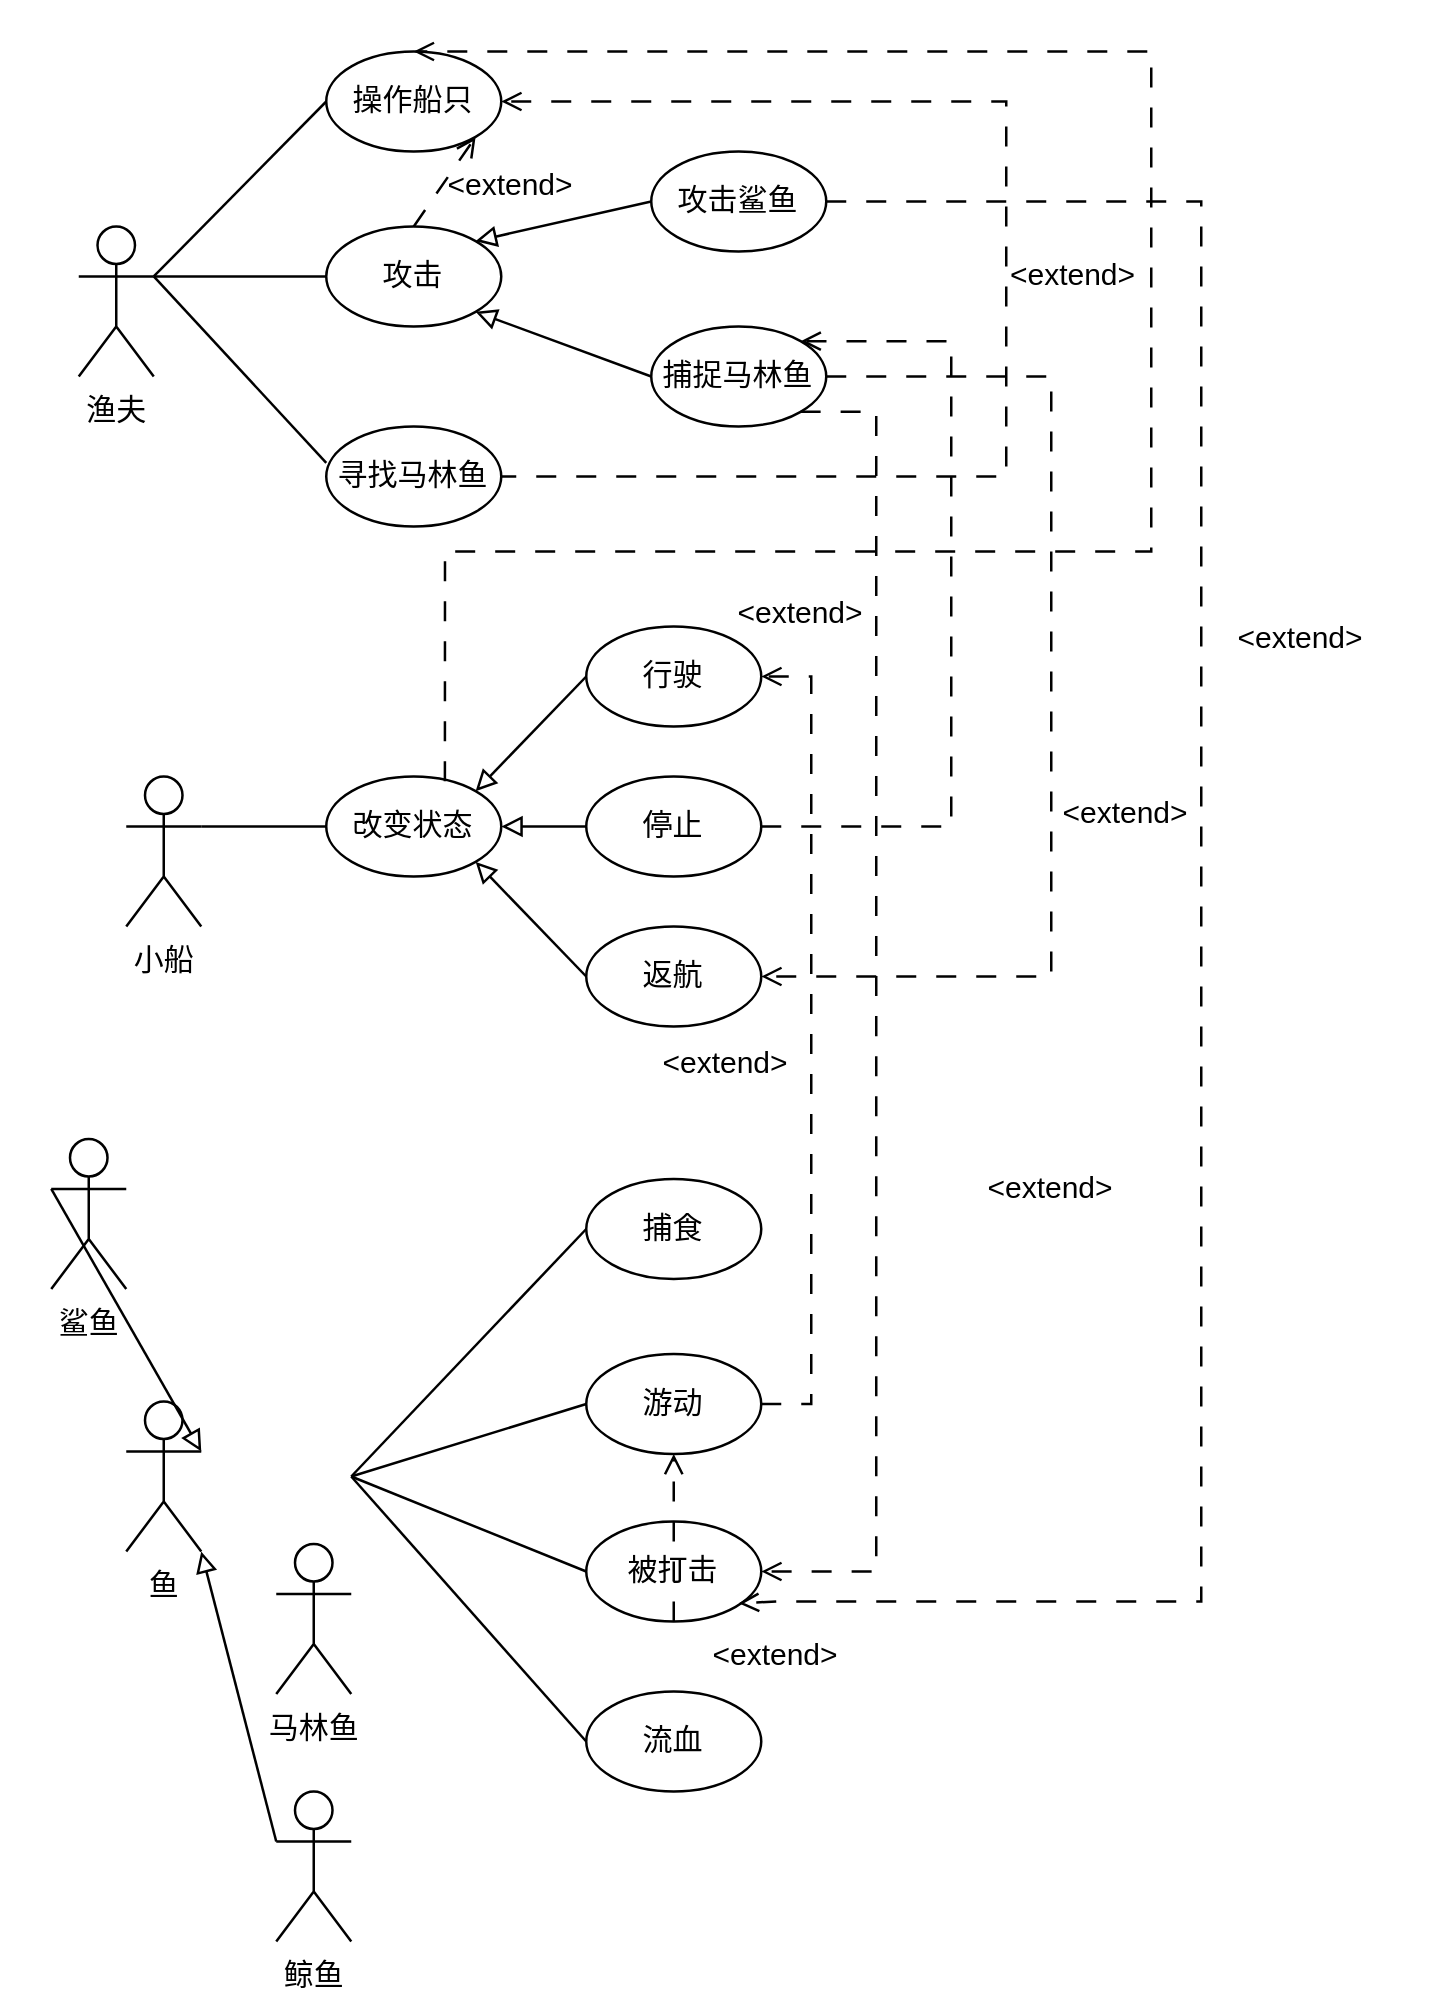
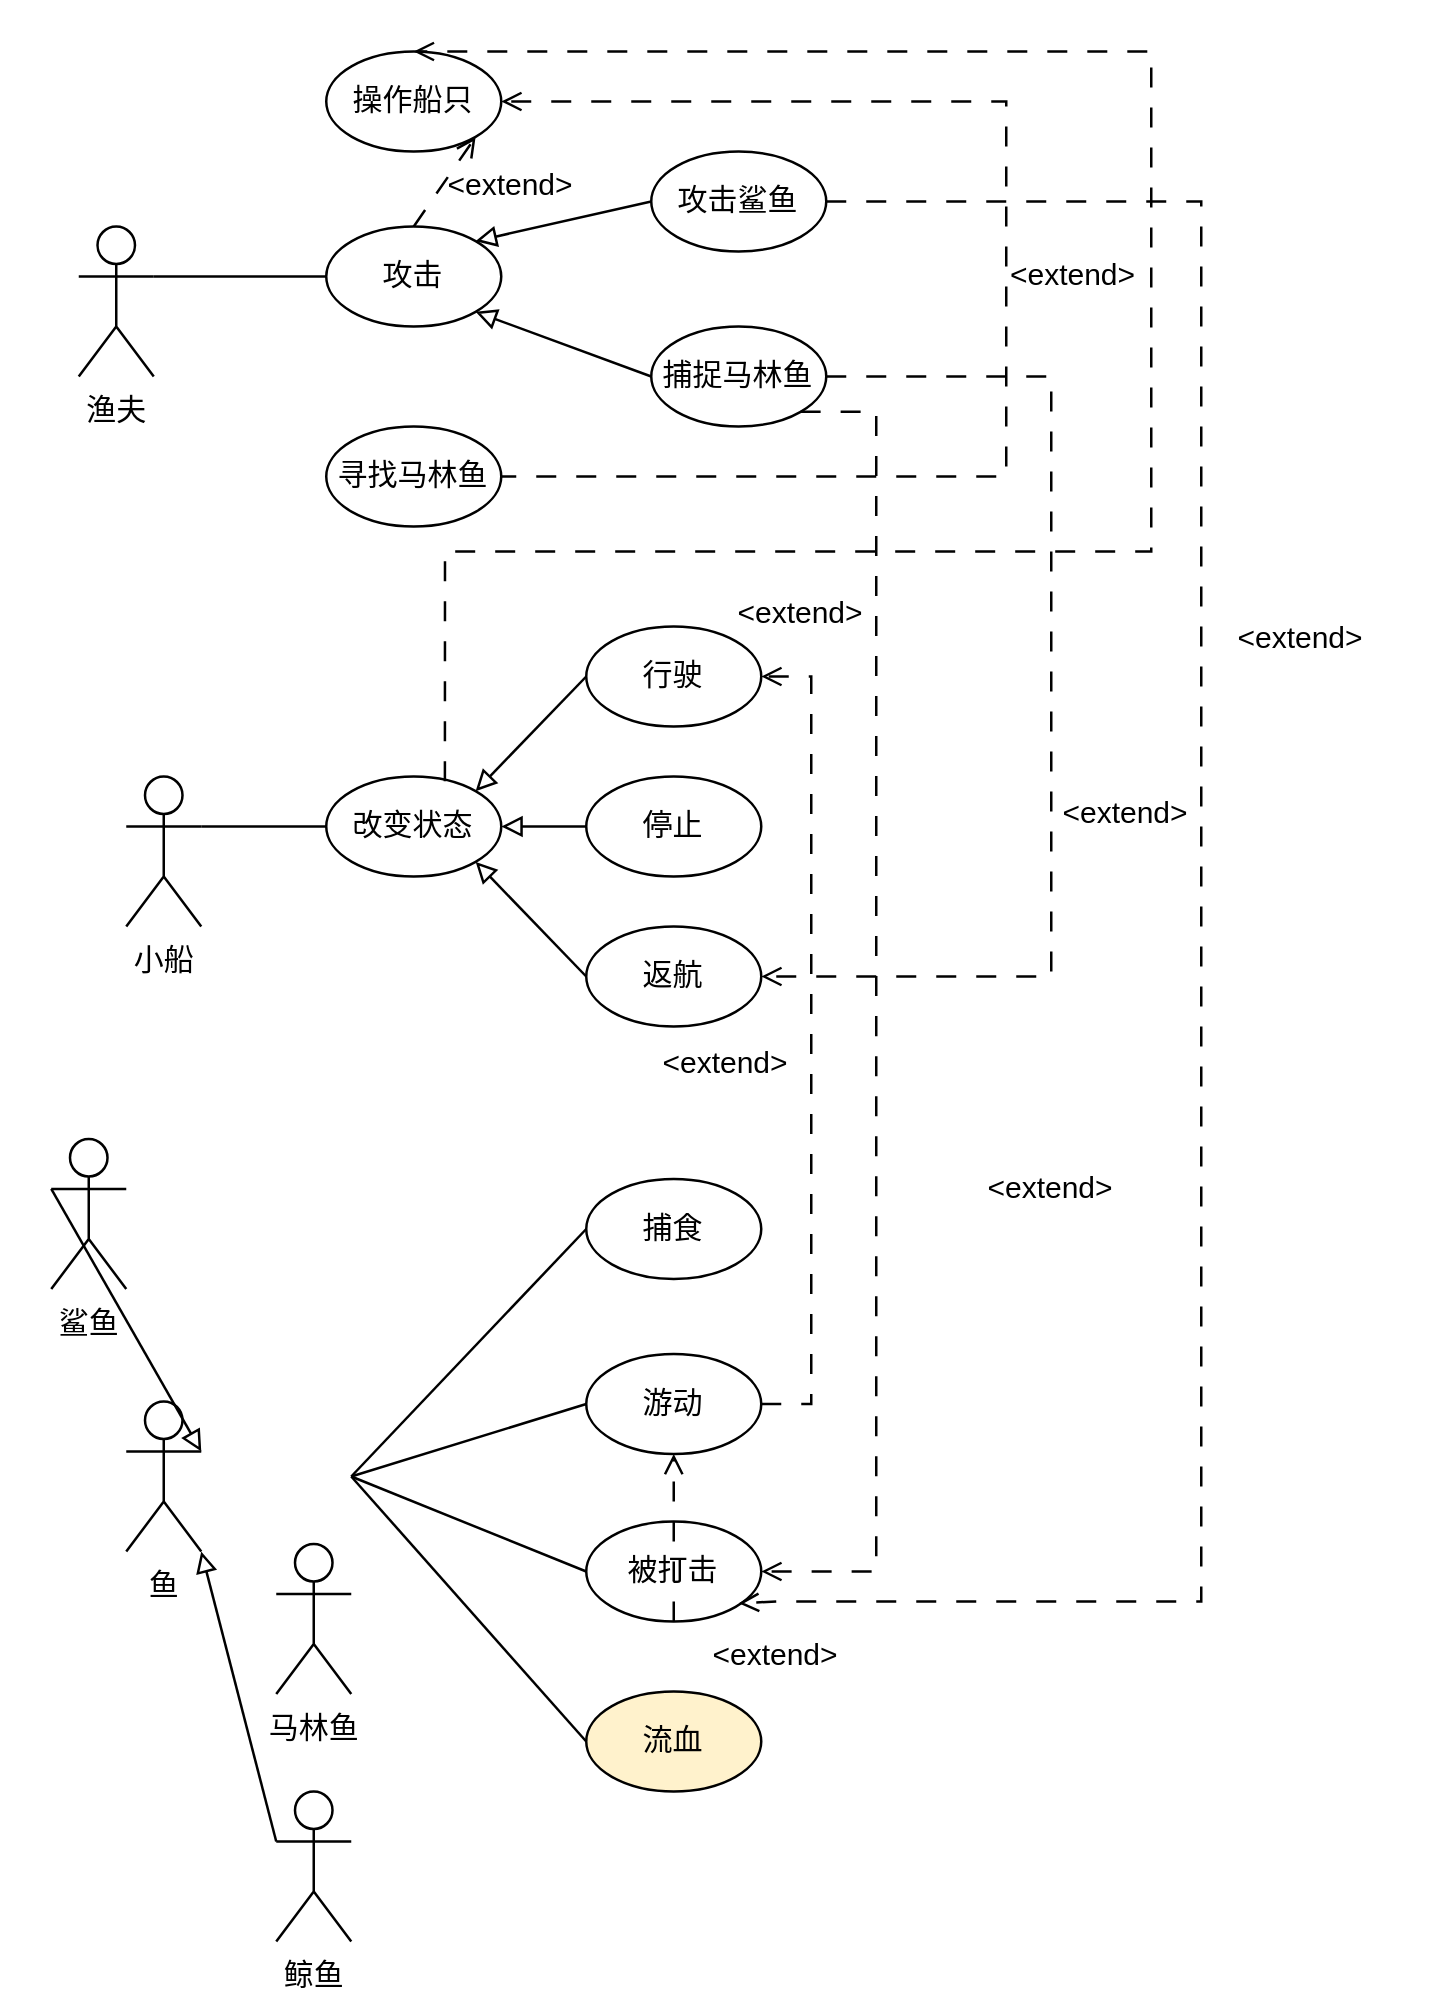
edge "操作船只" -- "渔夫": removed
edge "渔夫" -- "寻找马林鱼": removed
edge "停止" -> "捕捉马林鱼": removed
node "流血": fillcolor #ffffff -> #fff2cc
